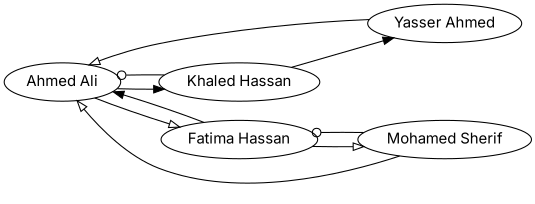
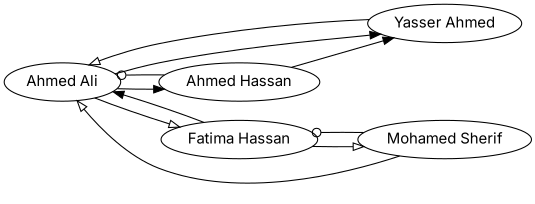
edge "Ahmed Ali" -> "Yasser Ahmed": added
node "Khaled Hassan": label "Khaled Hassan" -> "Ahmed Hassan"
